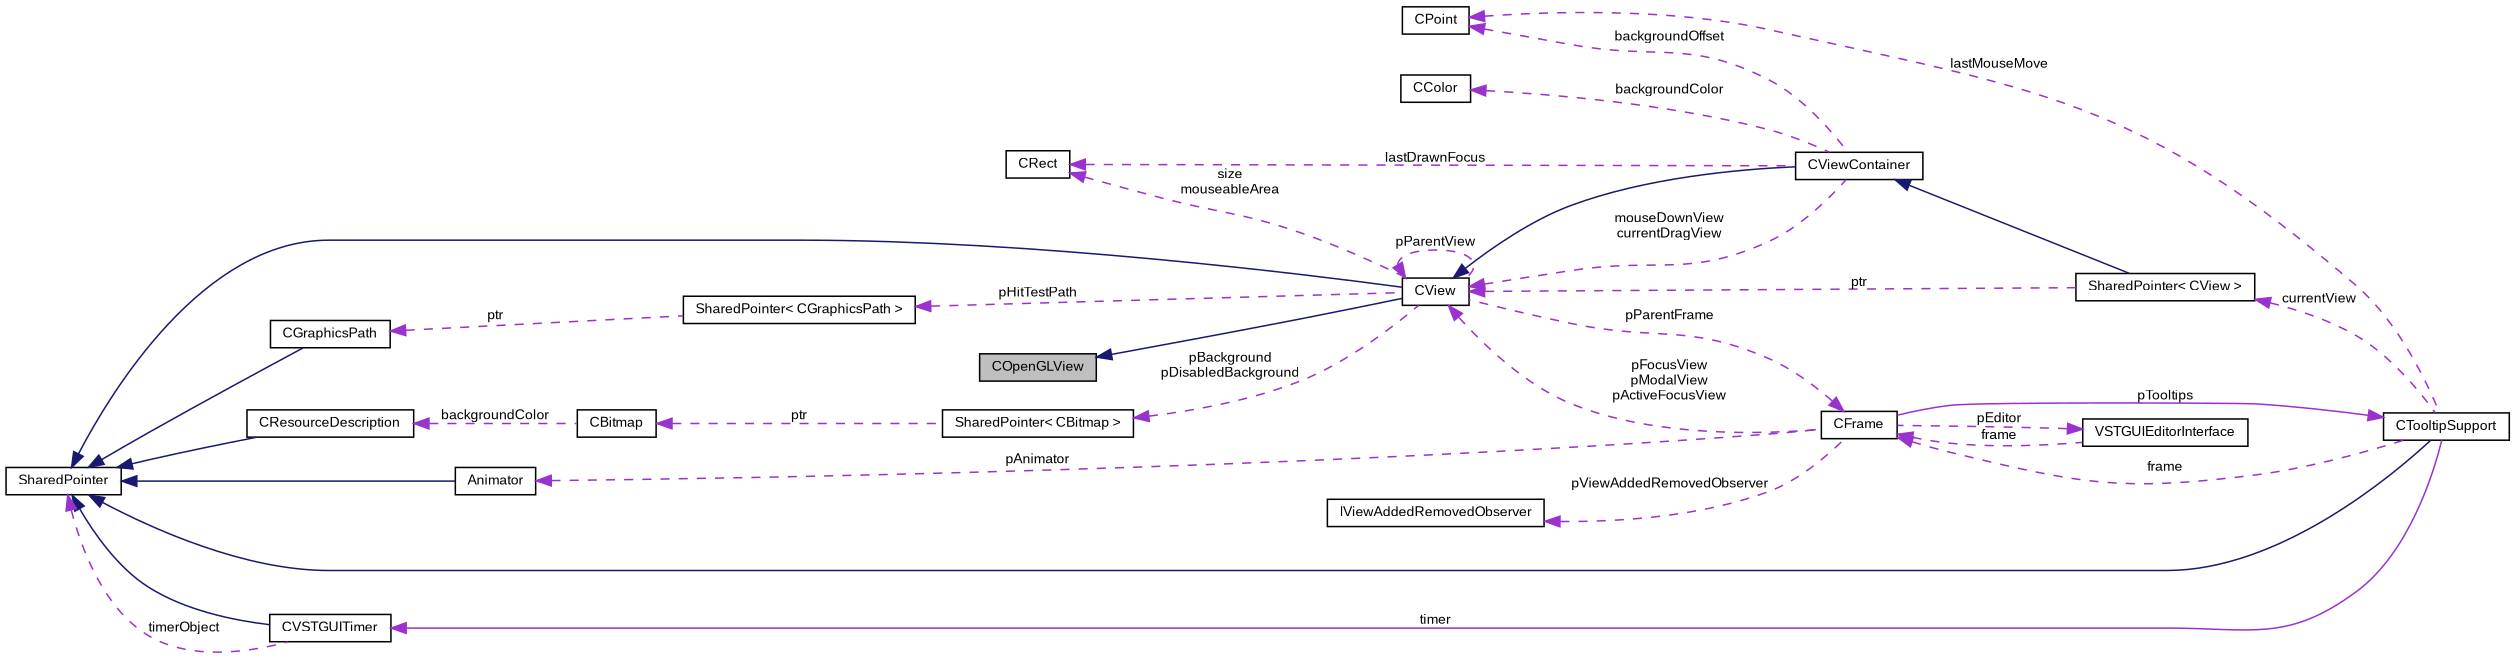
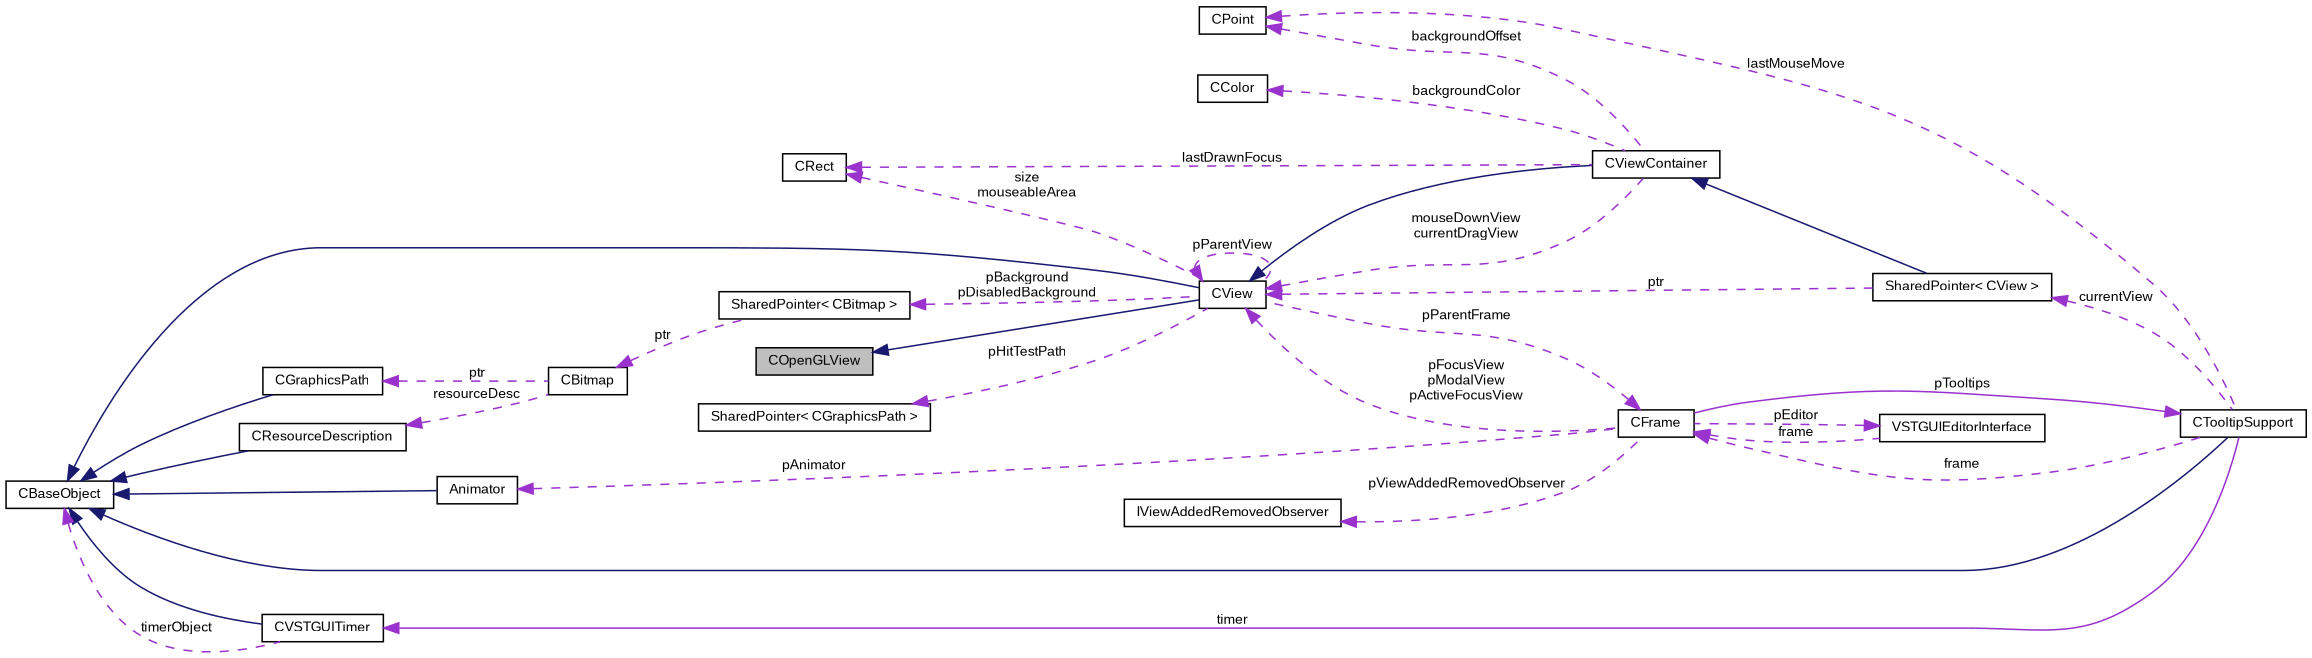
edge "SharedPointer< CGraphicsPath >" -> "CGraphicsPath": now "CBitmap" -> "CGraphicsPath"
edge "CBitmap" -> "CResourceDescription": label "backgroundColor" -> "resourceDesc"
node "SharedPointer": label "SharedPointer" -> "CBaseObject"
